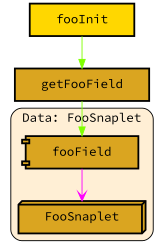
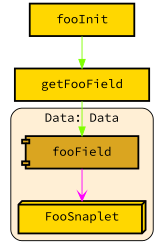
node "getFooField": fillcolor goldenrod -> gold
cluster "Data: FooSnaplet": label "Data: FooSnaplet" -> "Data: Data"
node "FooSnaplet": fillcolor goldenrod -> gold
